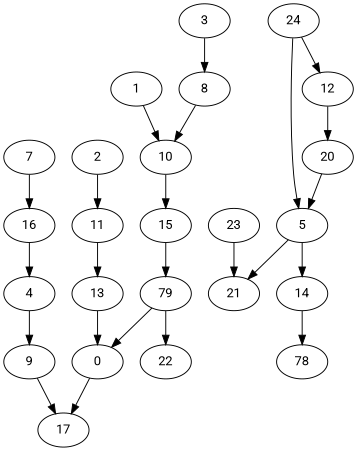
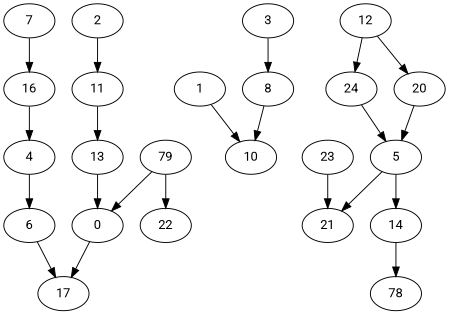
edge "24" -> "12": reversed
node "15": removed
node "9": label "9" -> "6"
